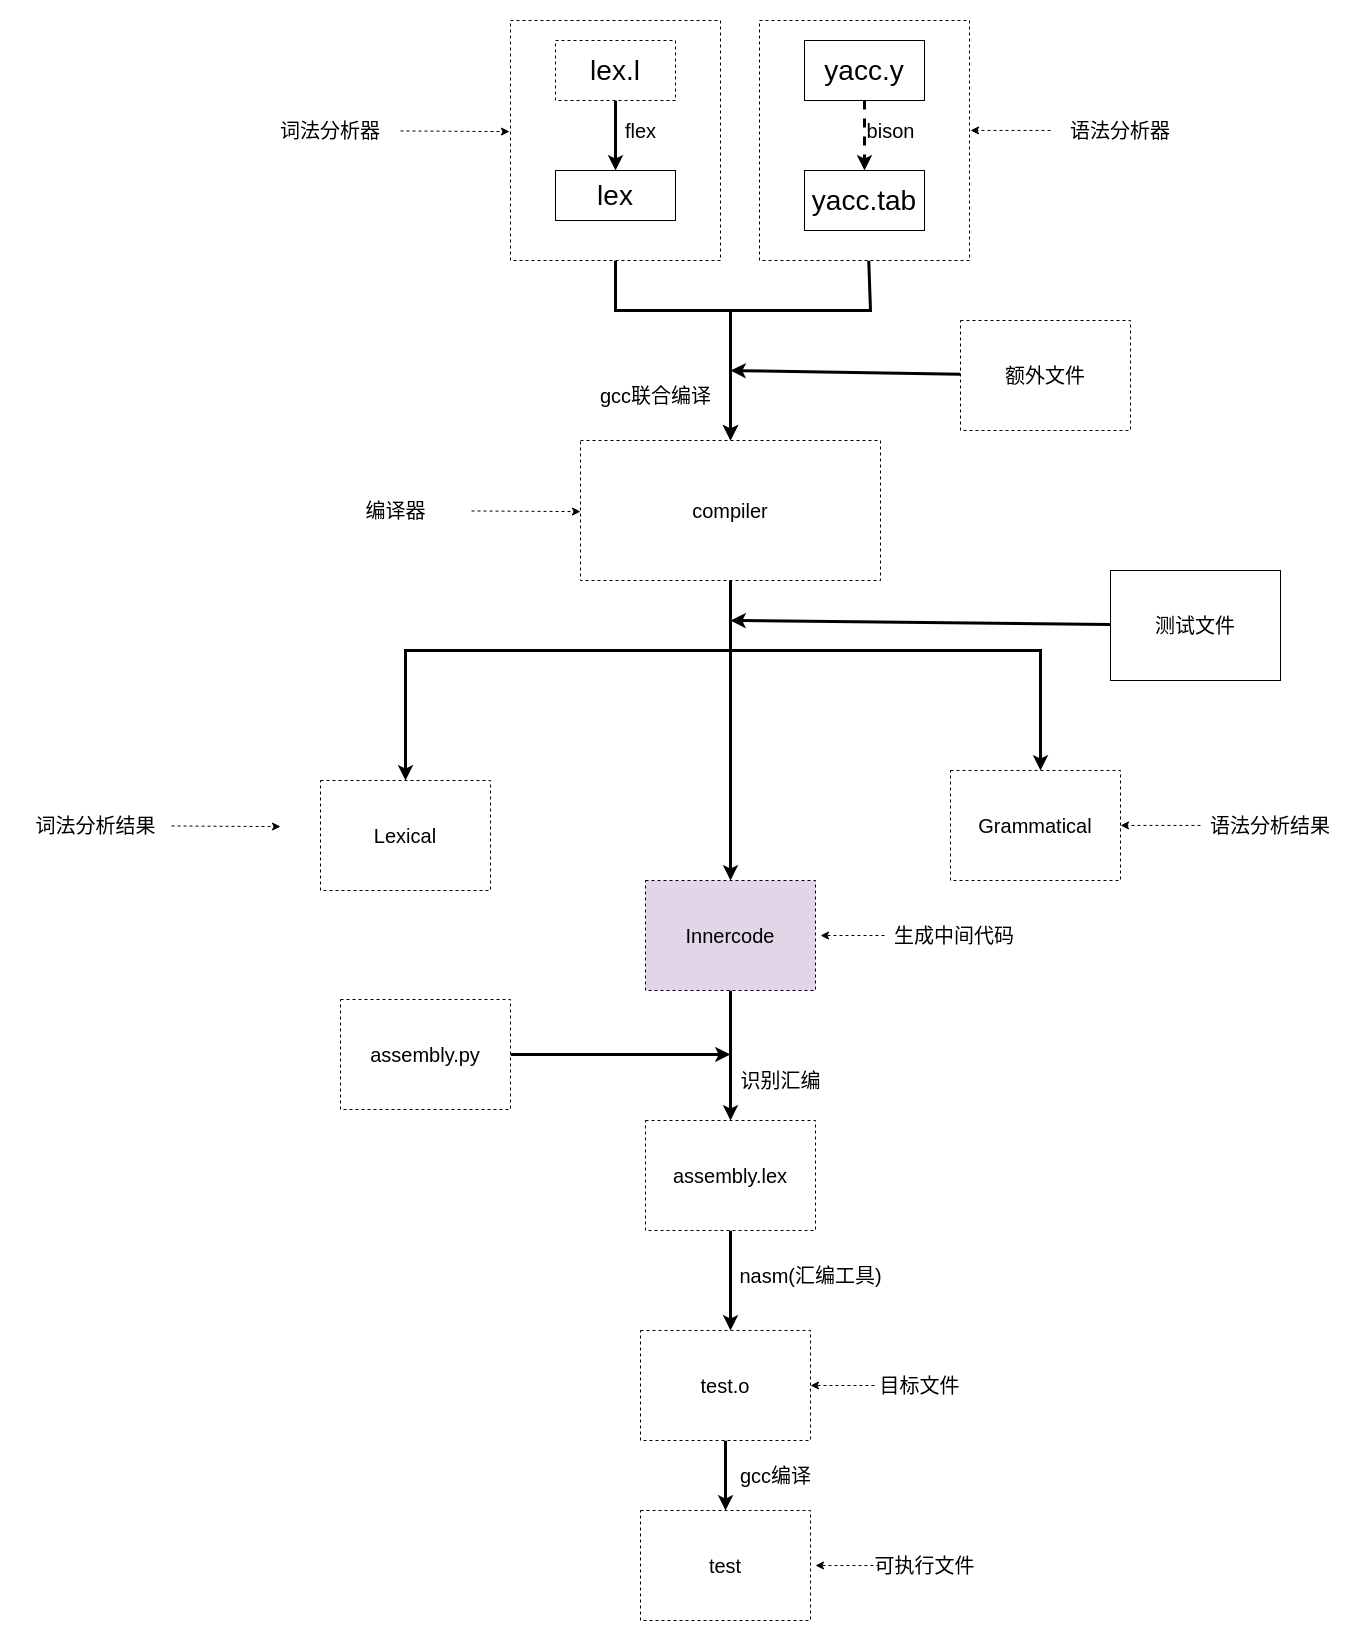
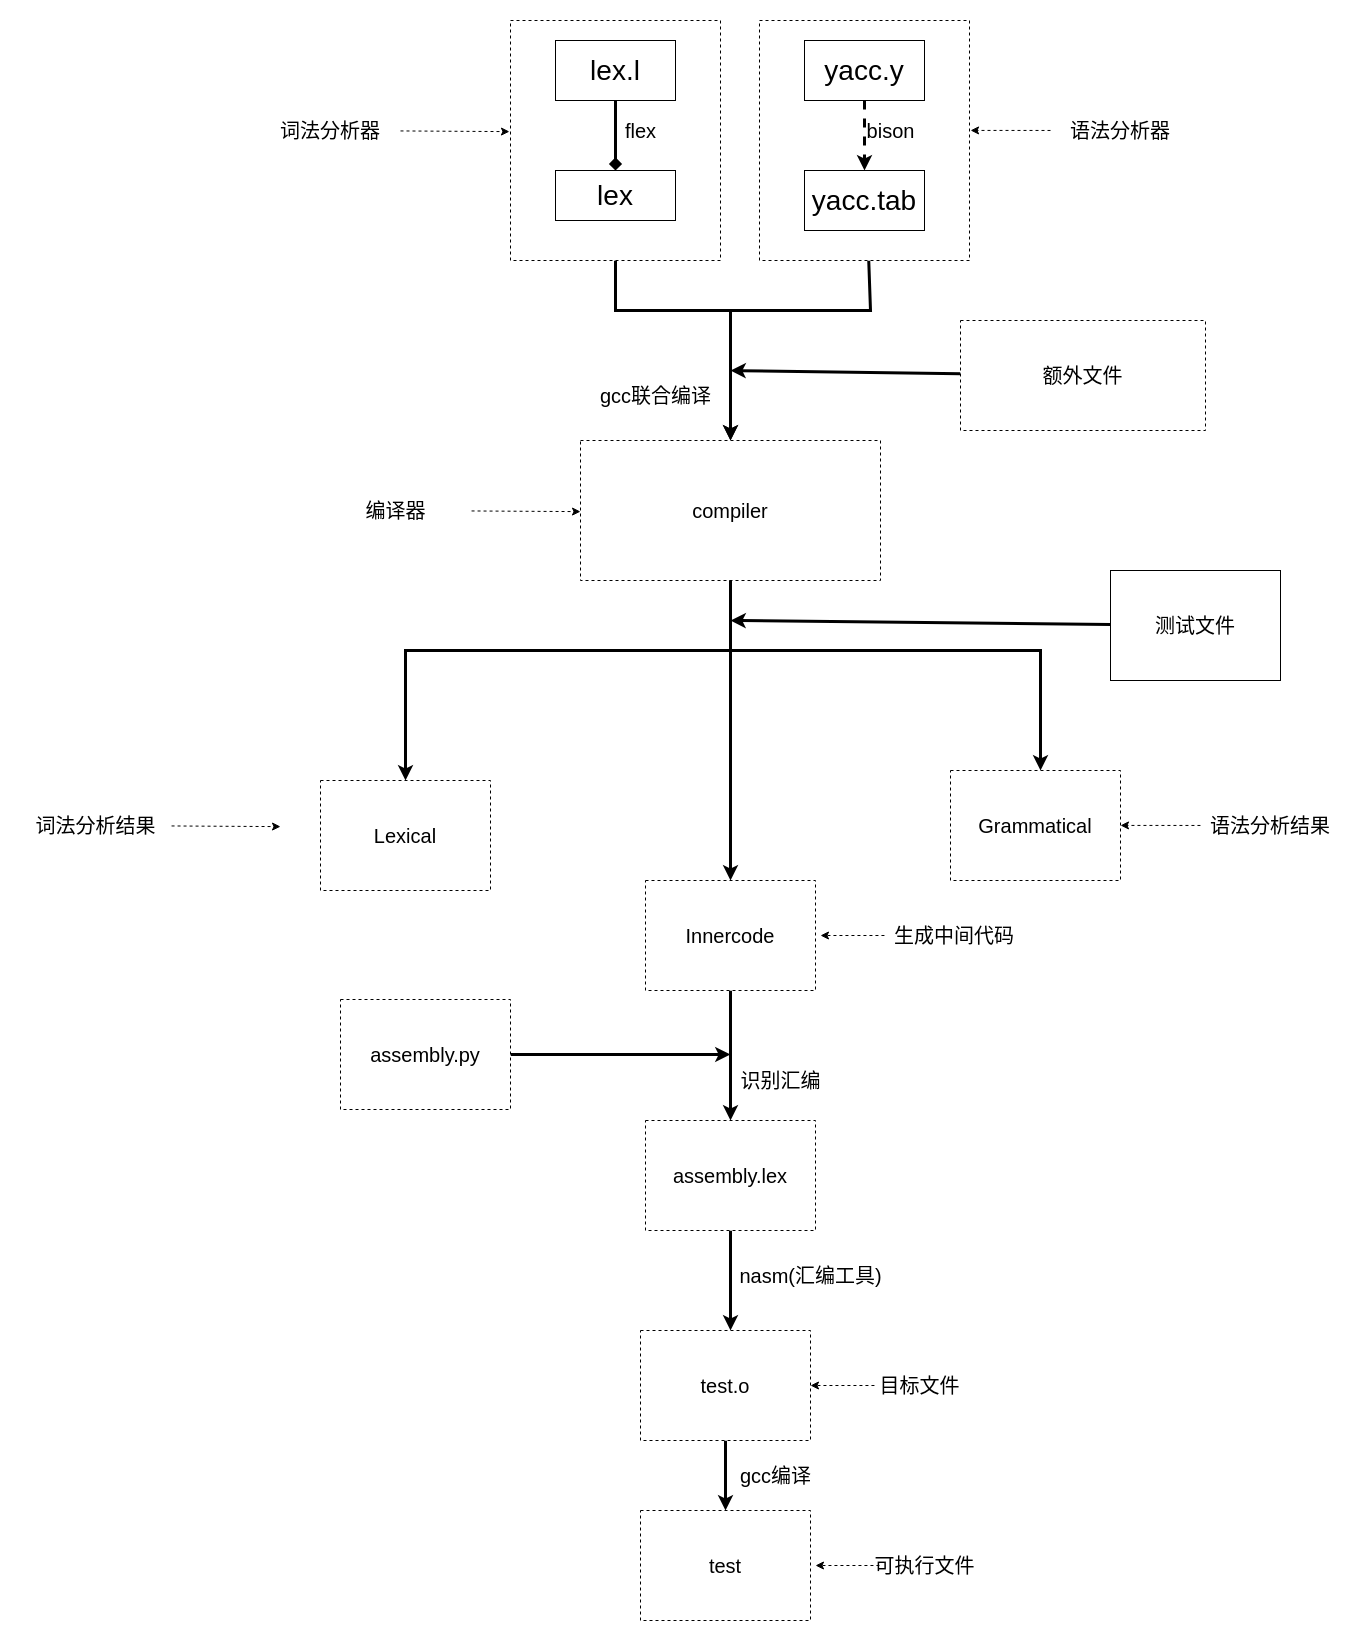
node "lex.l": style dashed -> solid
edge "lex.l" -> "lex": arrowhead classic -> diamond
node "额外文件": size 170x110 -> 245x110
node "Innercode": fillcolor #e1d5e7 -> #ffffff
